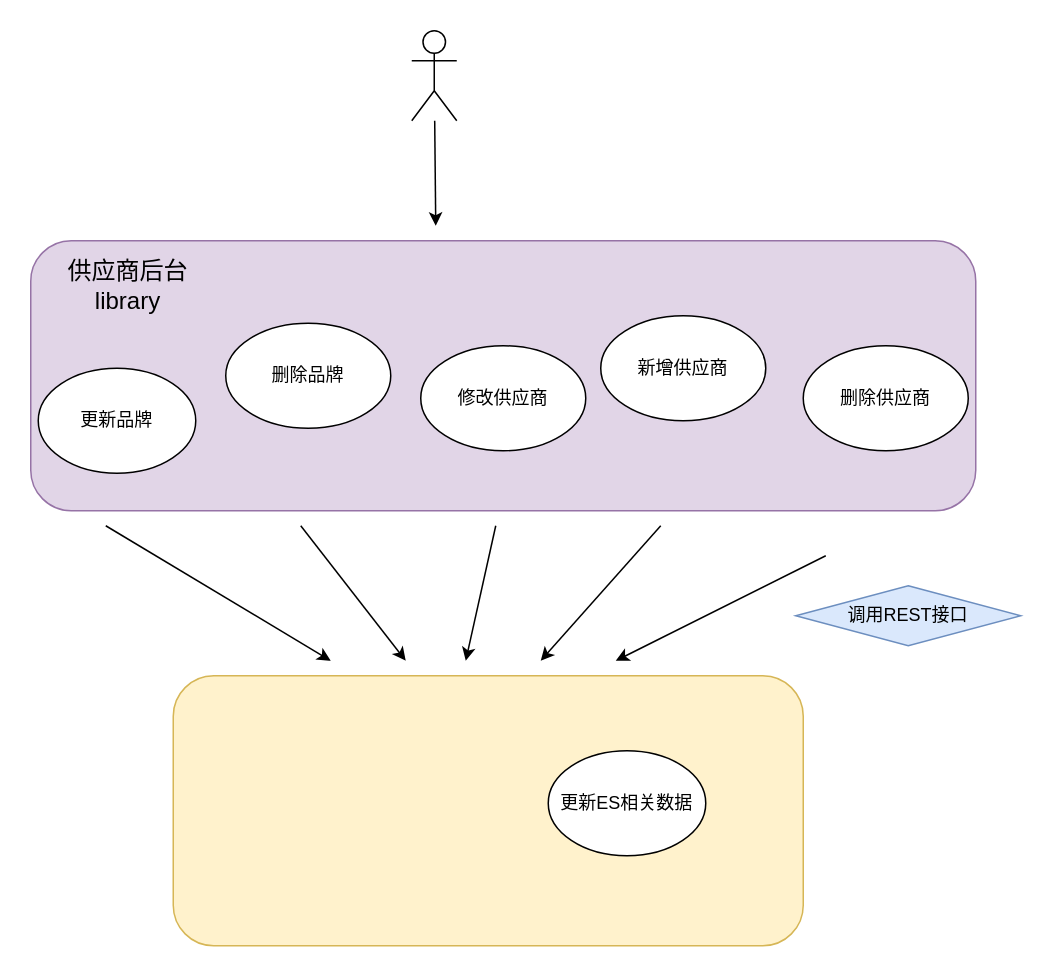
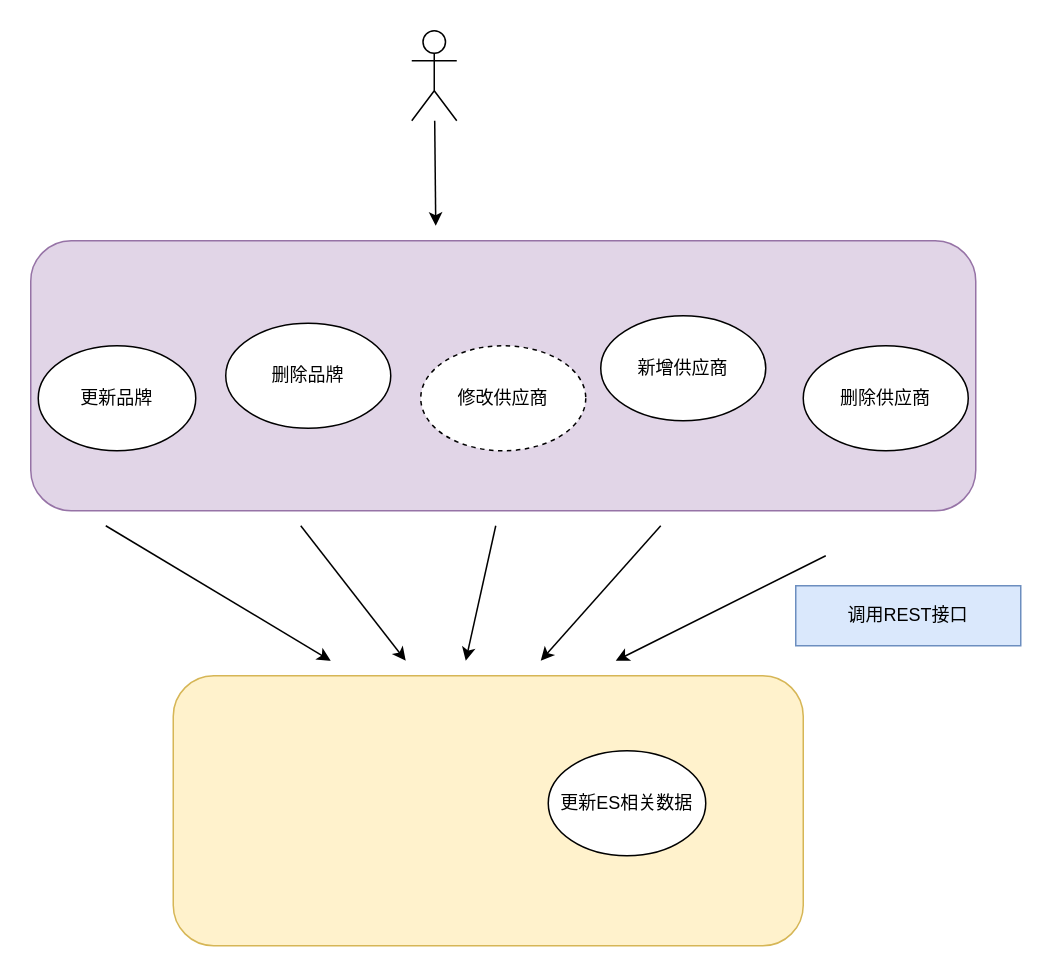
node "供应商后台library": removed
node "修改供应商": style solid -> dashed
node "更新品牌": moved (117, 421) -> (117, 398)
node "调用REST接口": shape diamond -> rectangle
